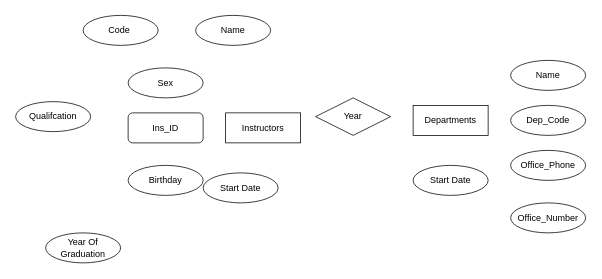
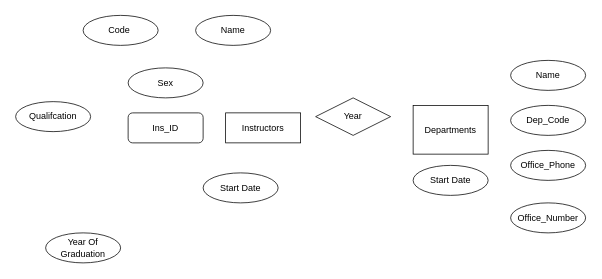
node "Departments": size 75x30 -> 75x49
node "Birthday": removed
